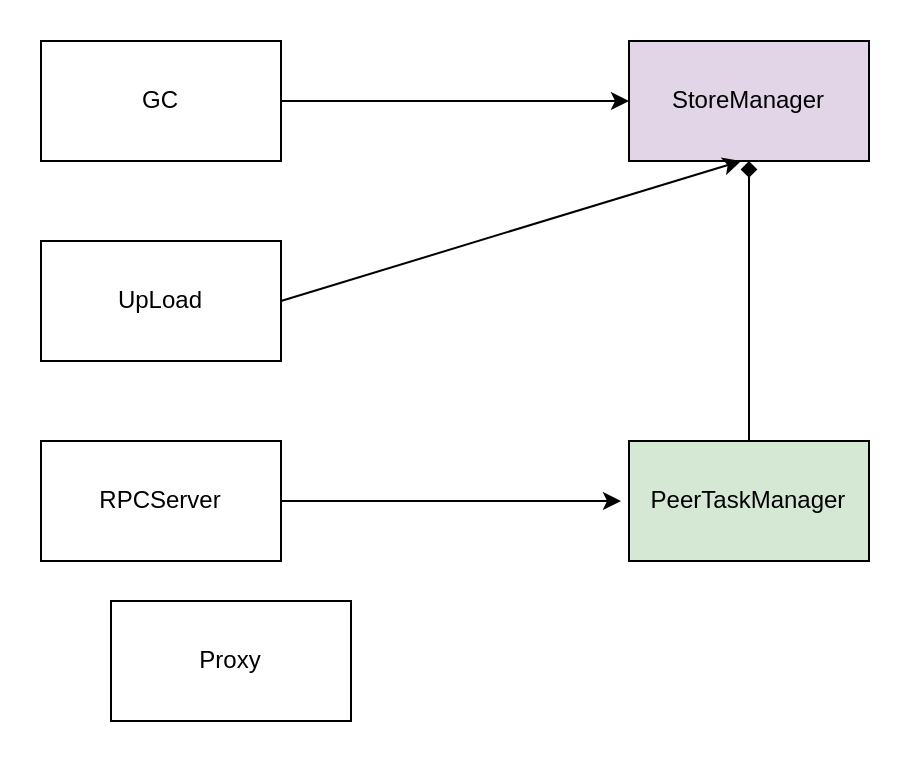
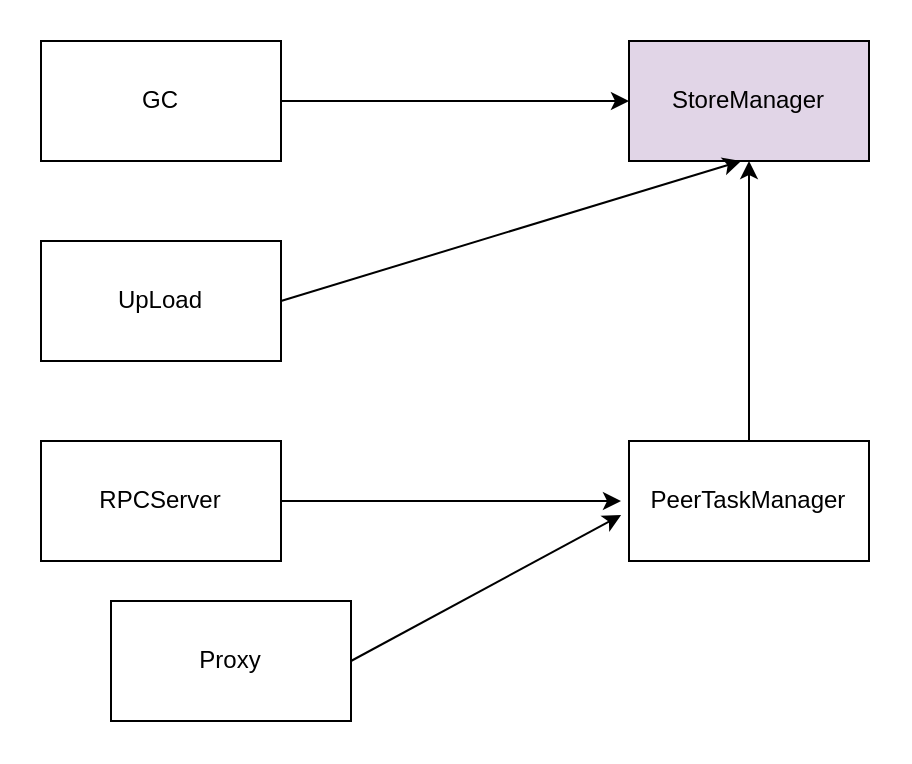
edge "PeerTaskManager" -> "StoreManager": arrowhead diamond -> classic
node "PeerTaskManager": fillcolor #d5e8d4 -> #ffffff
edge "Proxy" -> "PeerTaskManager": added
